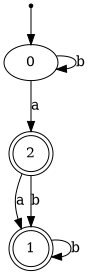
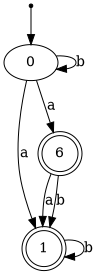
edge "0" -> "1": added, label "a"
node "2": label "2" -> "6"
